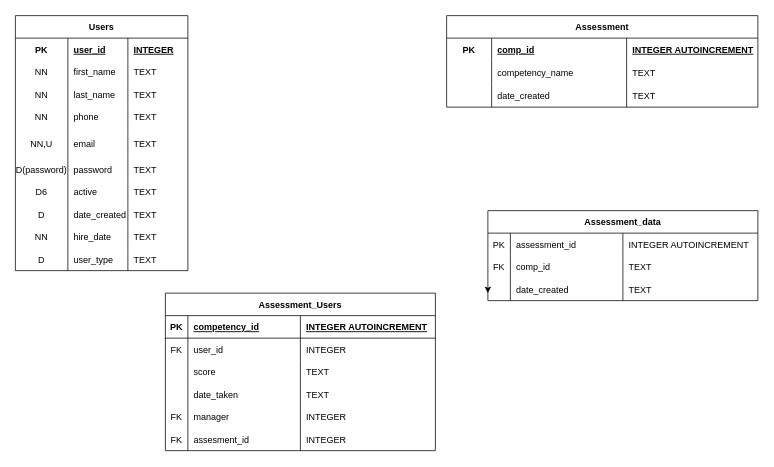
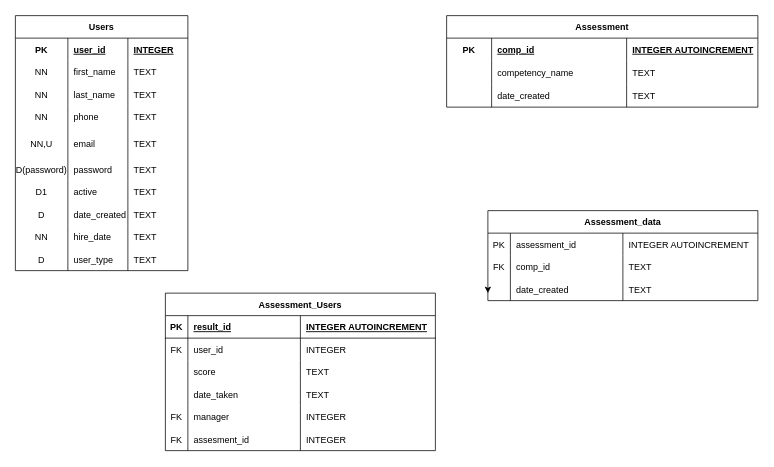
node "D6": label "D6" -> "D1"
node "competency_id": label "competency_id" -> "result_id"
